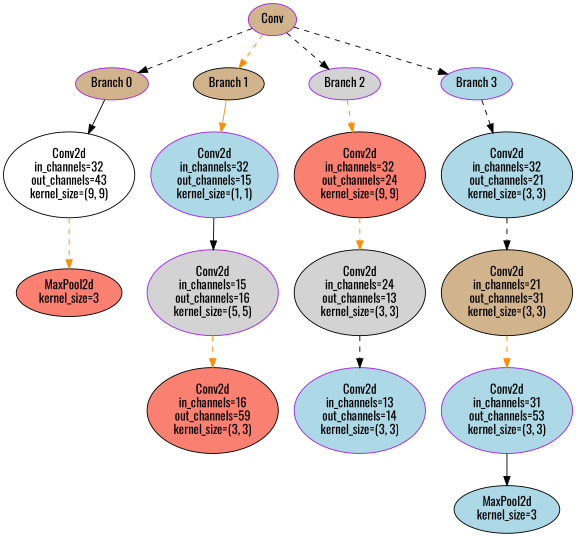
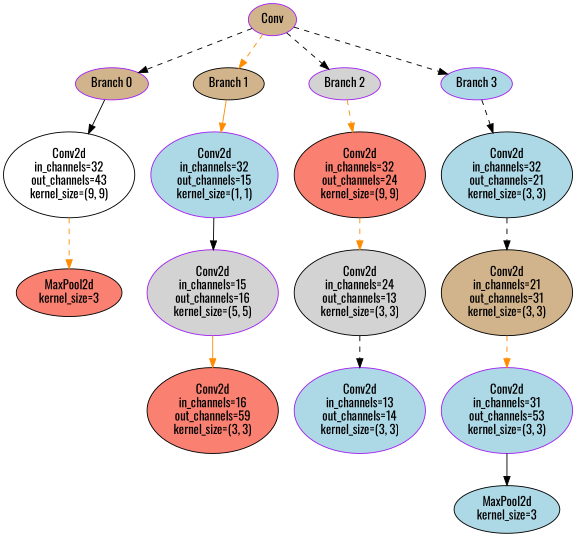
edge "Conv2d in_channels=15 out_channels=16 kernel_size=(5, 5)" -> "Conv2d in_channels=16 out_channels=59 kernel_size=(3, 3)": style dashed -> solid
